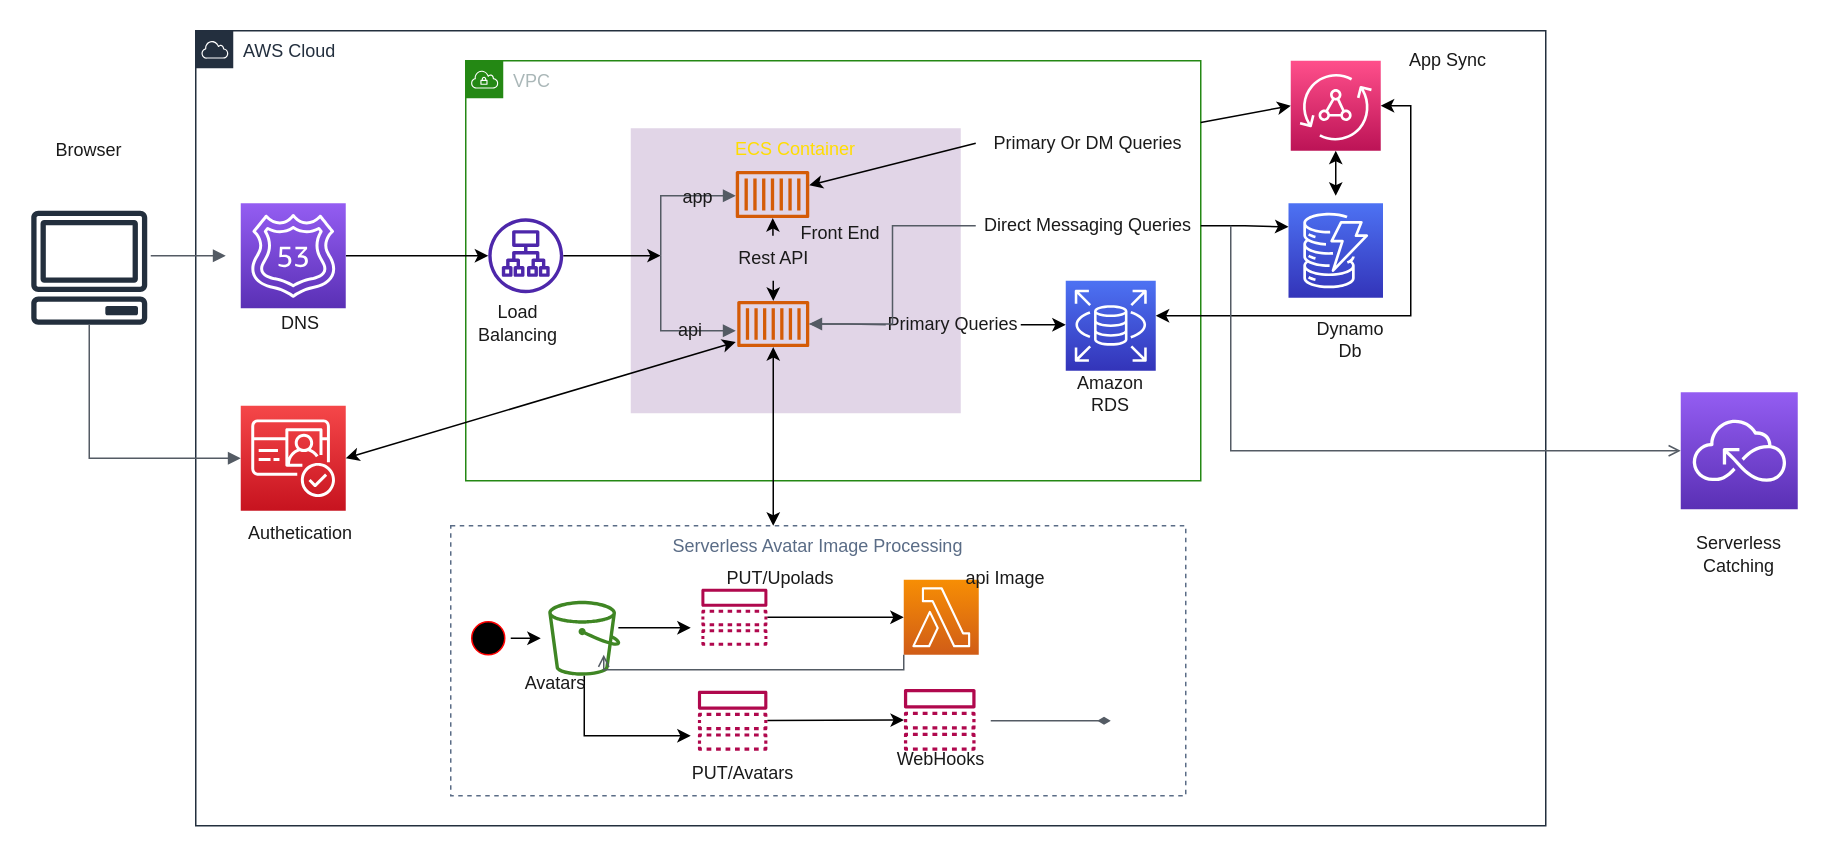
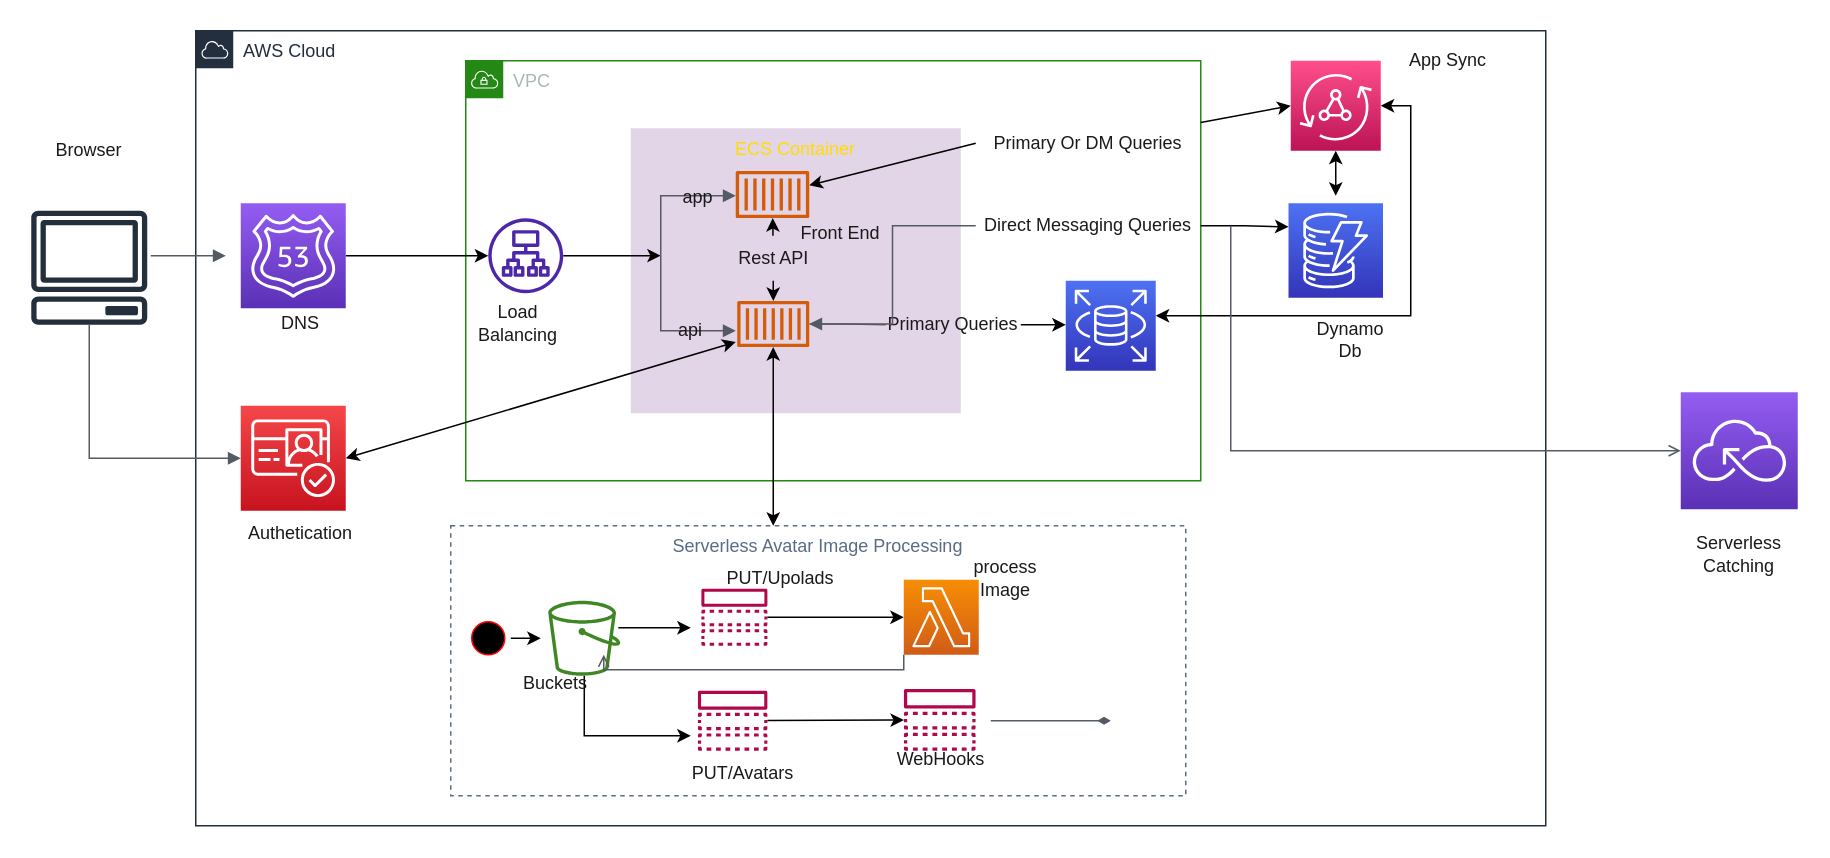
node "Amazon RDS": removed
node "api Image": label "api Image" -> "process Image"
node "Avatars": label "Avatars" -> "Buckets"
